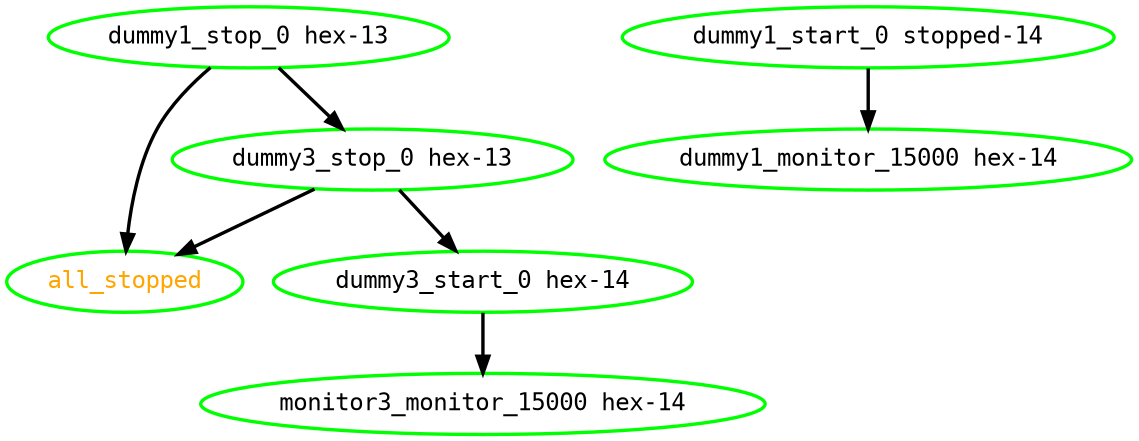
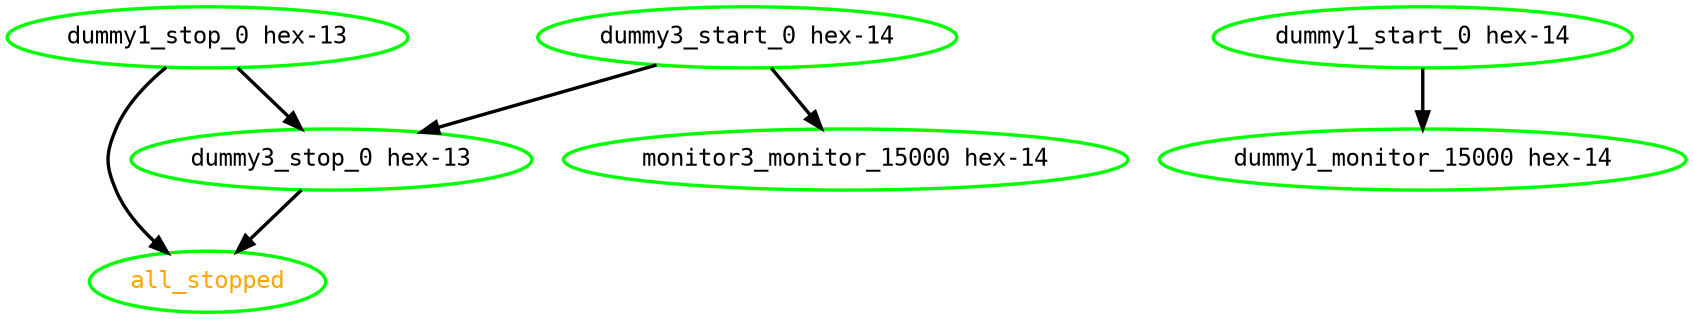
node "dummy1_start_0 stopped-14": label "dummy1_start_0 stopped-14" -> "dummy1_start_0 hex-14"
edge "dummy3_stop_0 hex-13" -> "dummy3_start_0 hex-14": reversed
